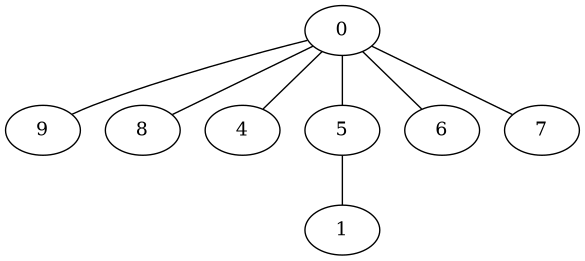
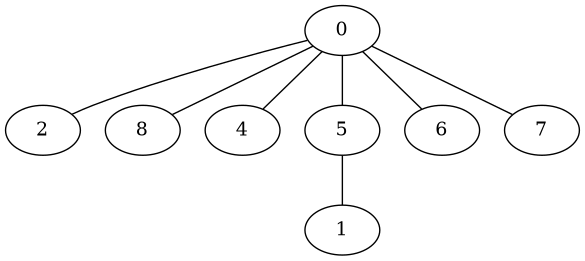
node "9": label "9" -> "2"
